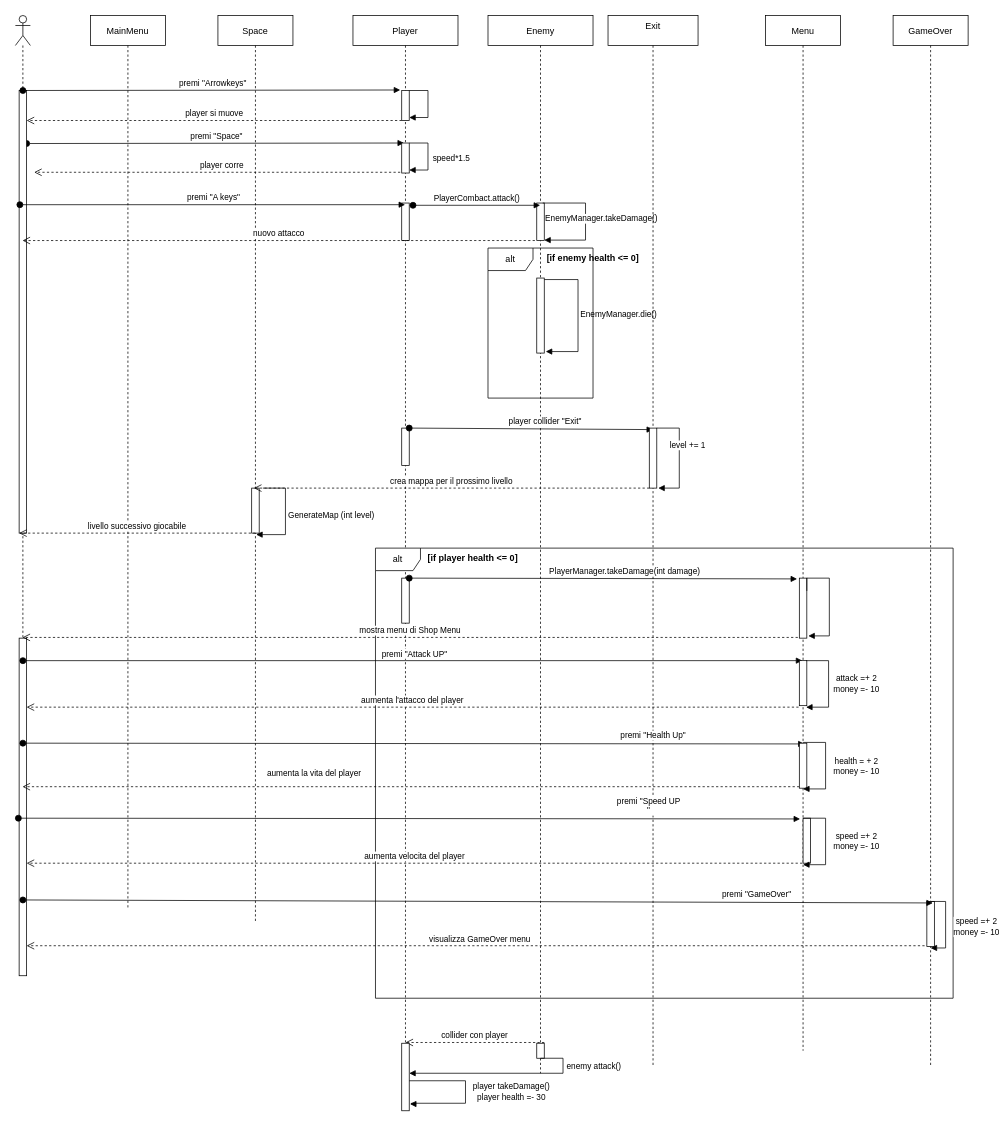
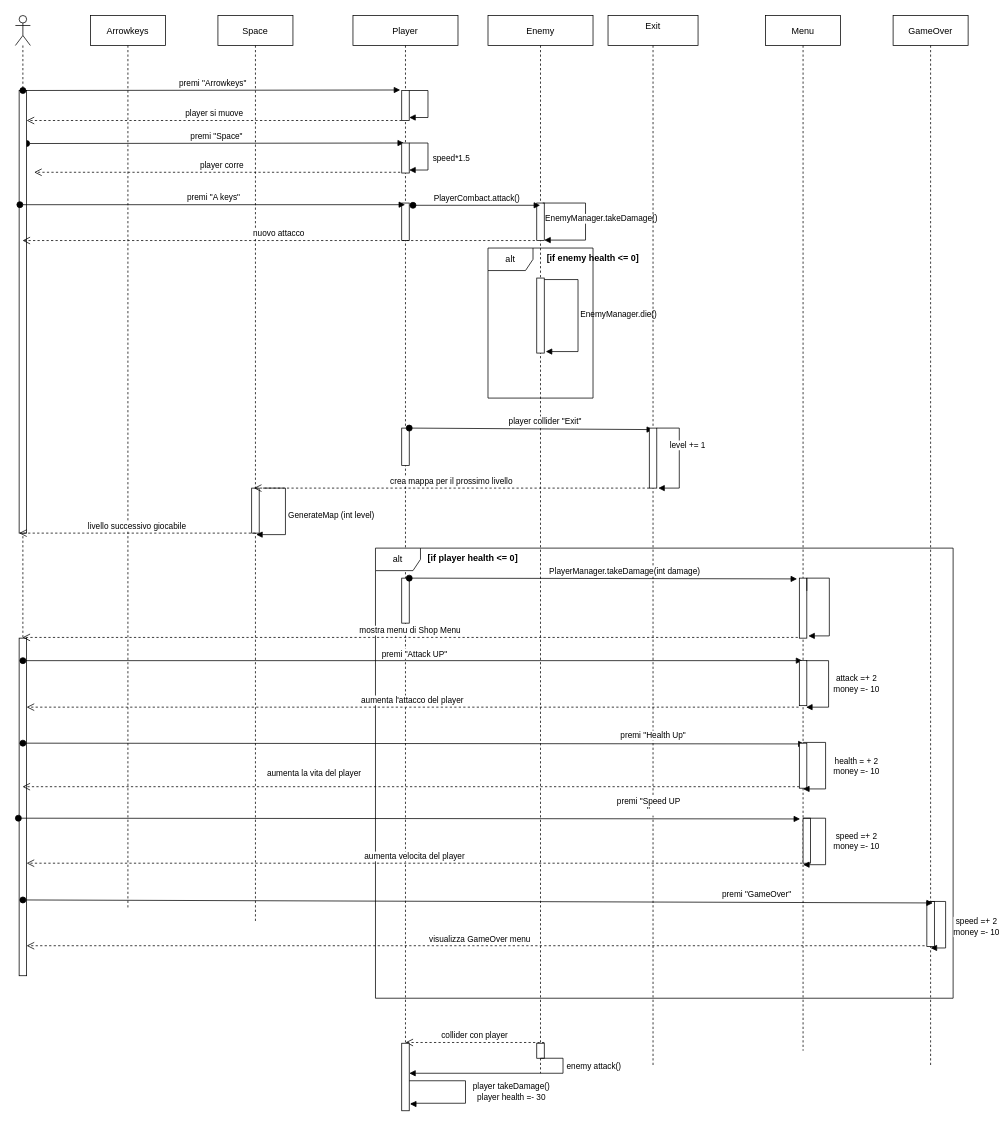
node "MainMenu": label "MainMenu" -> "Arrowkeys"
